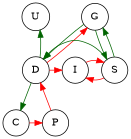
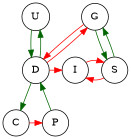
edge "G" -> "D": color darkgreen -> red
edge "S" -> "D": now "U" -> "D"
edge "P" -> "D": color red -> darkgreen
